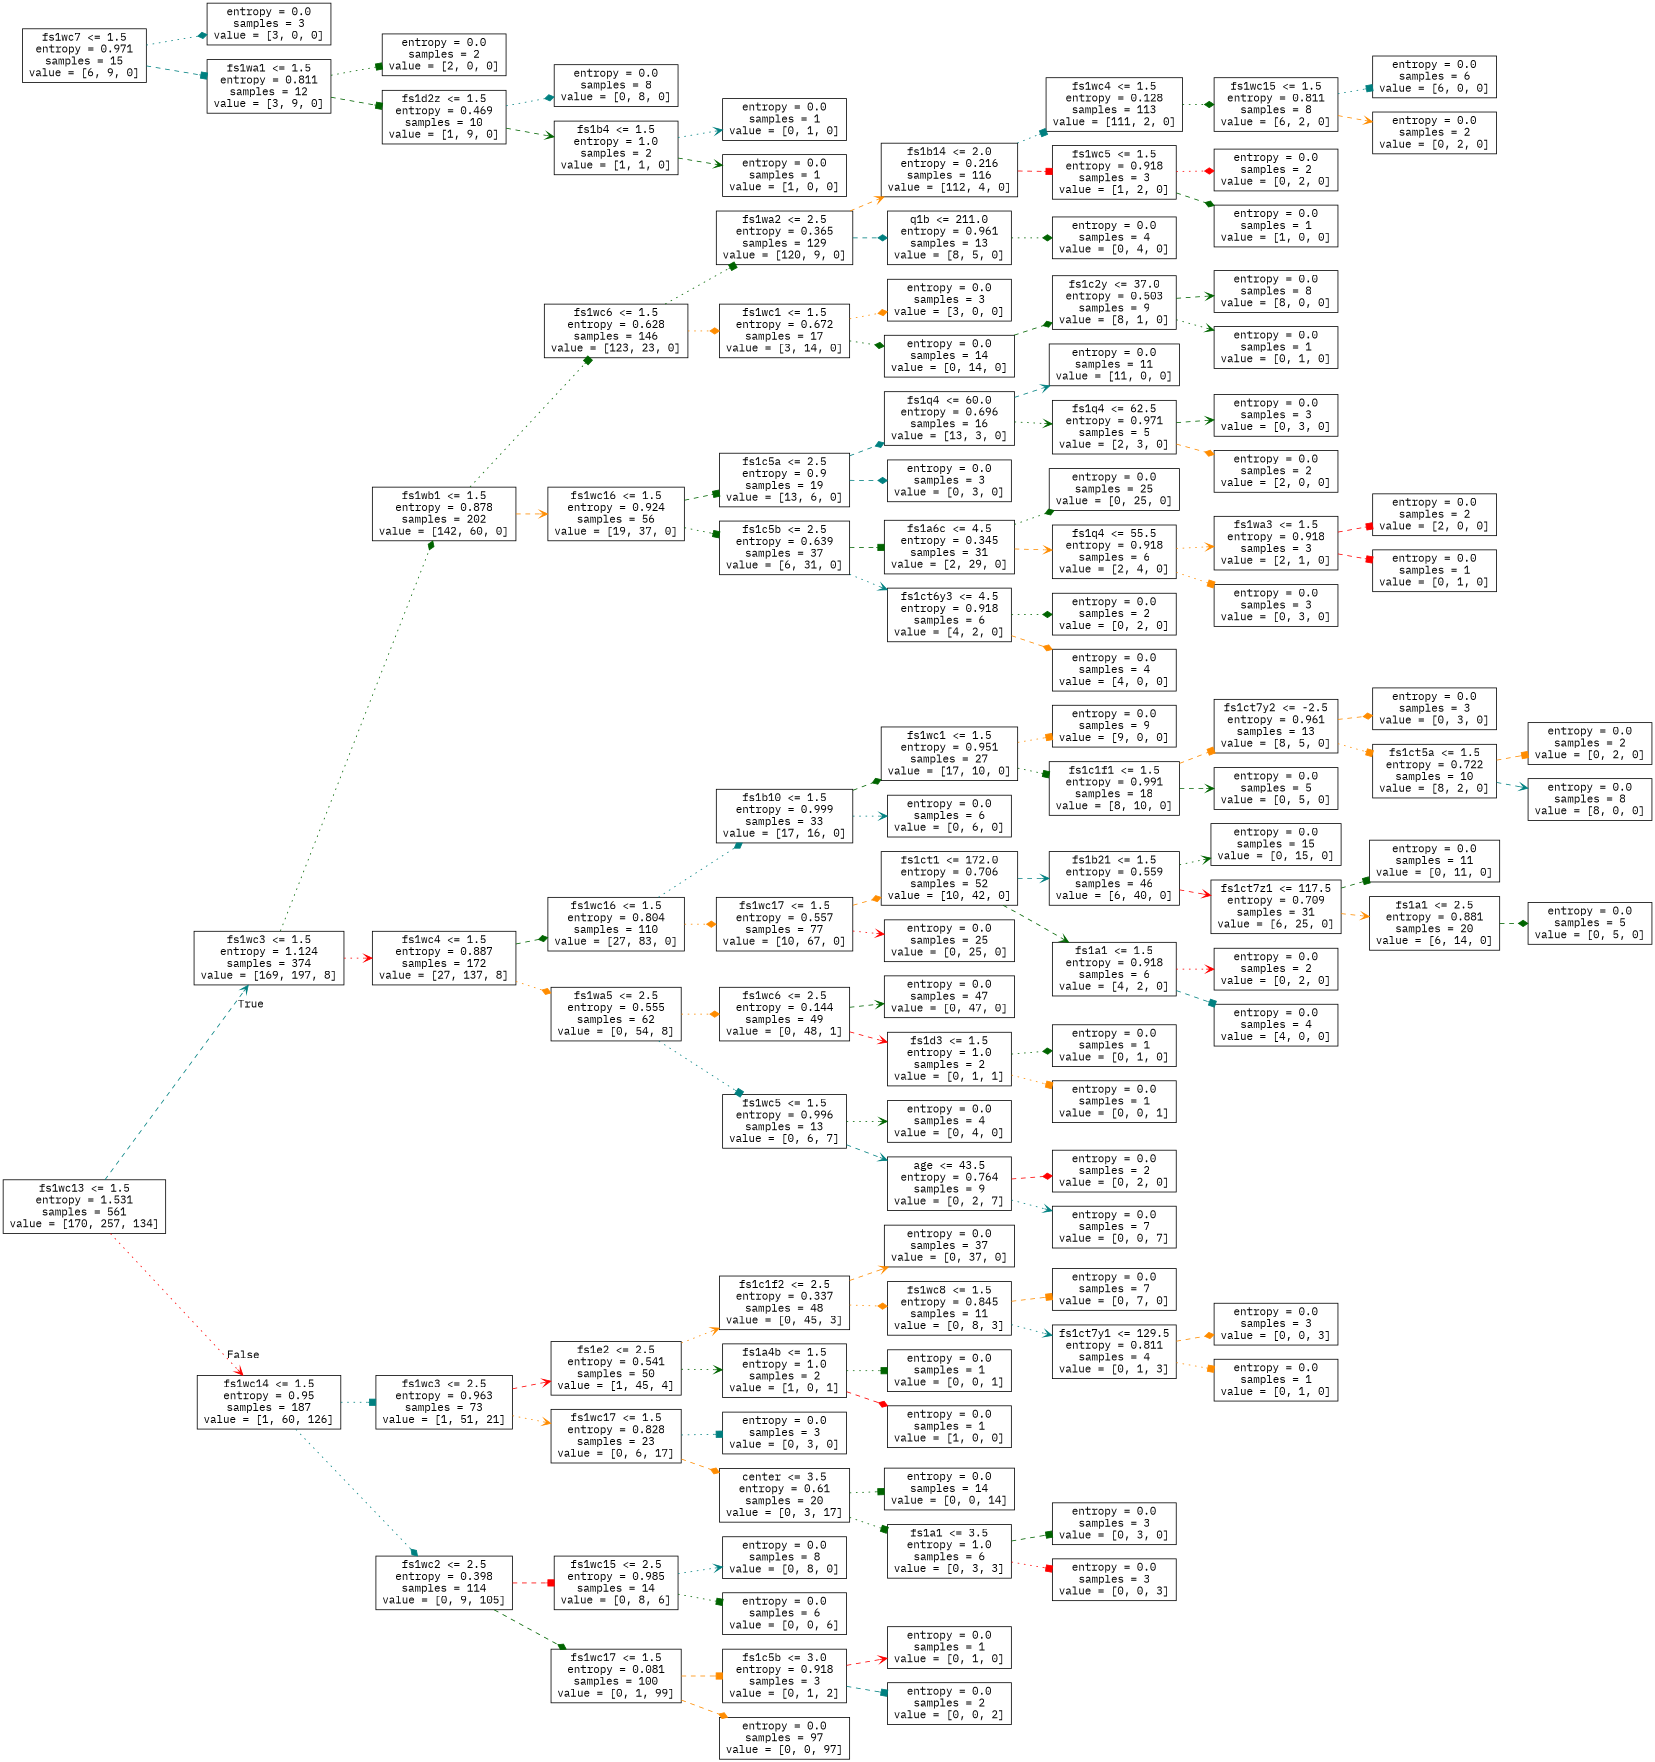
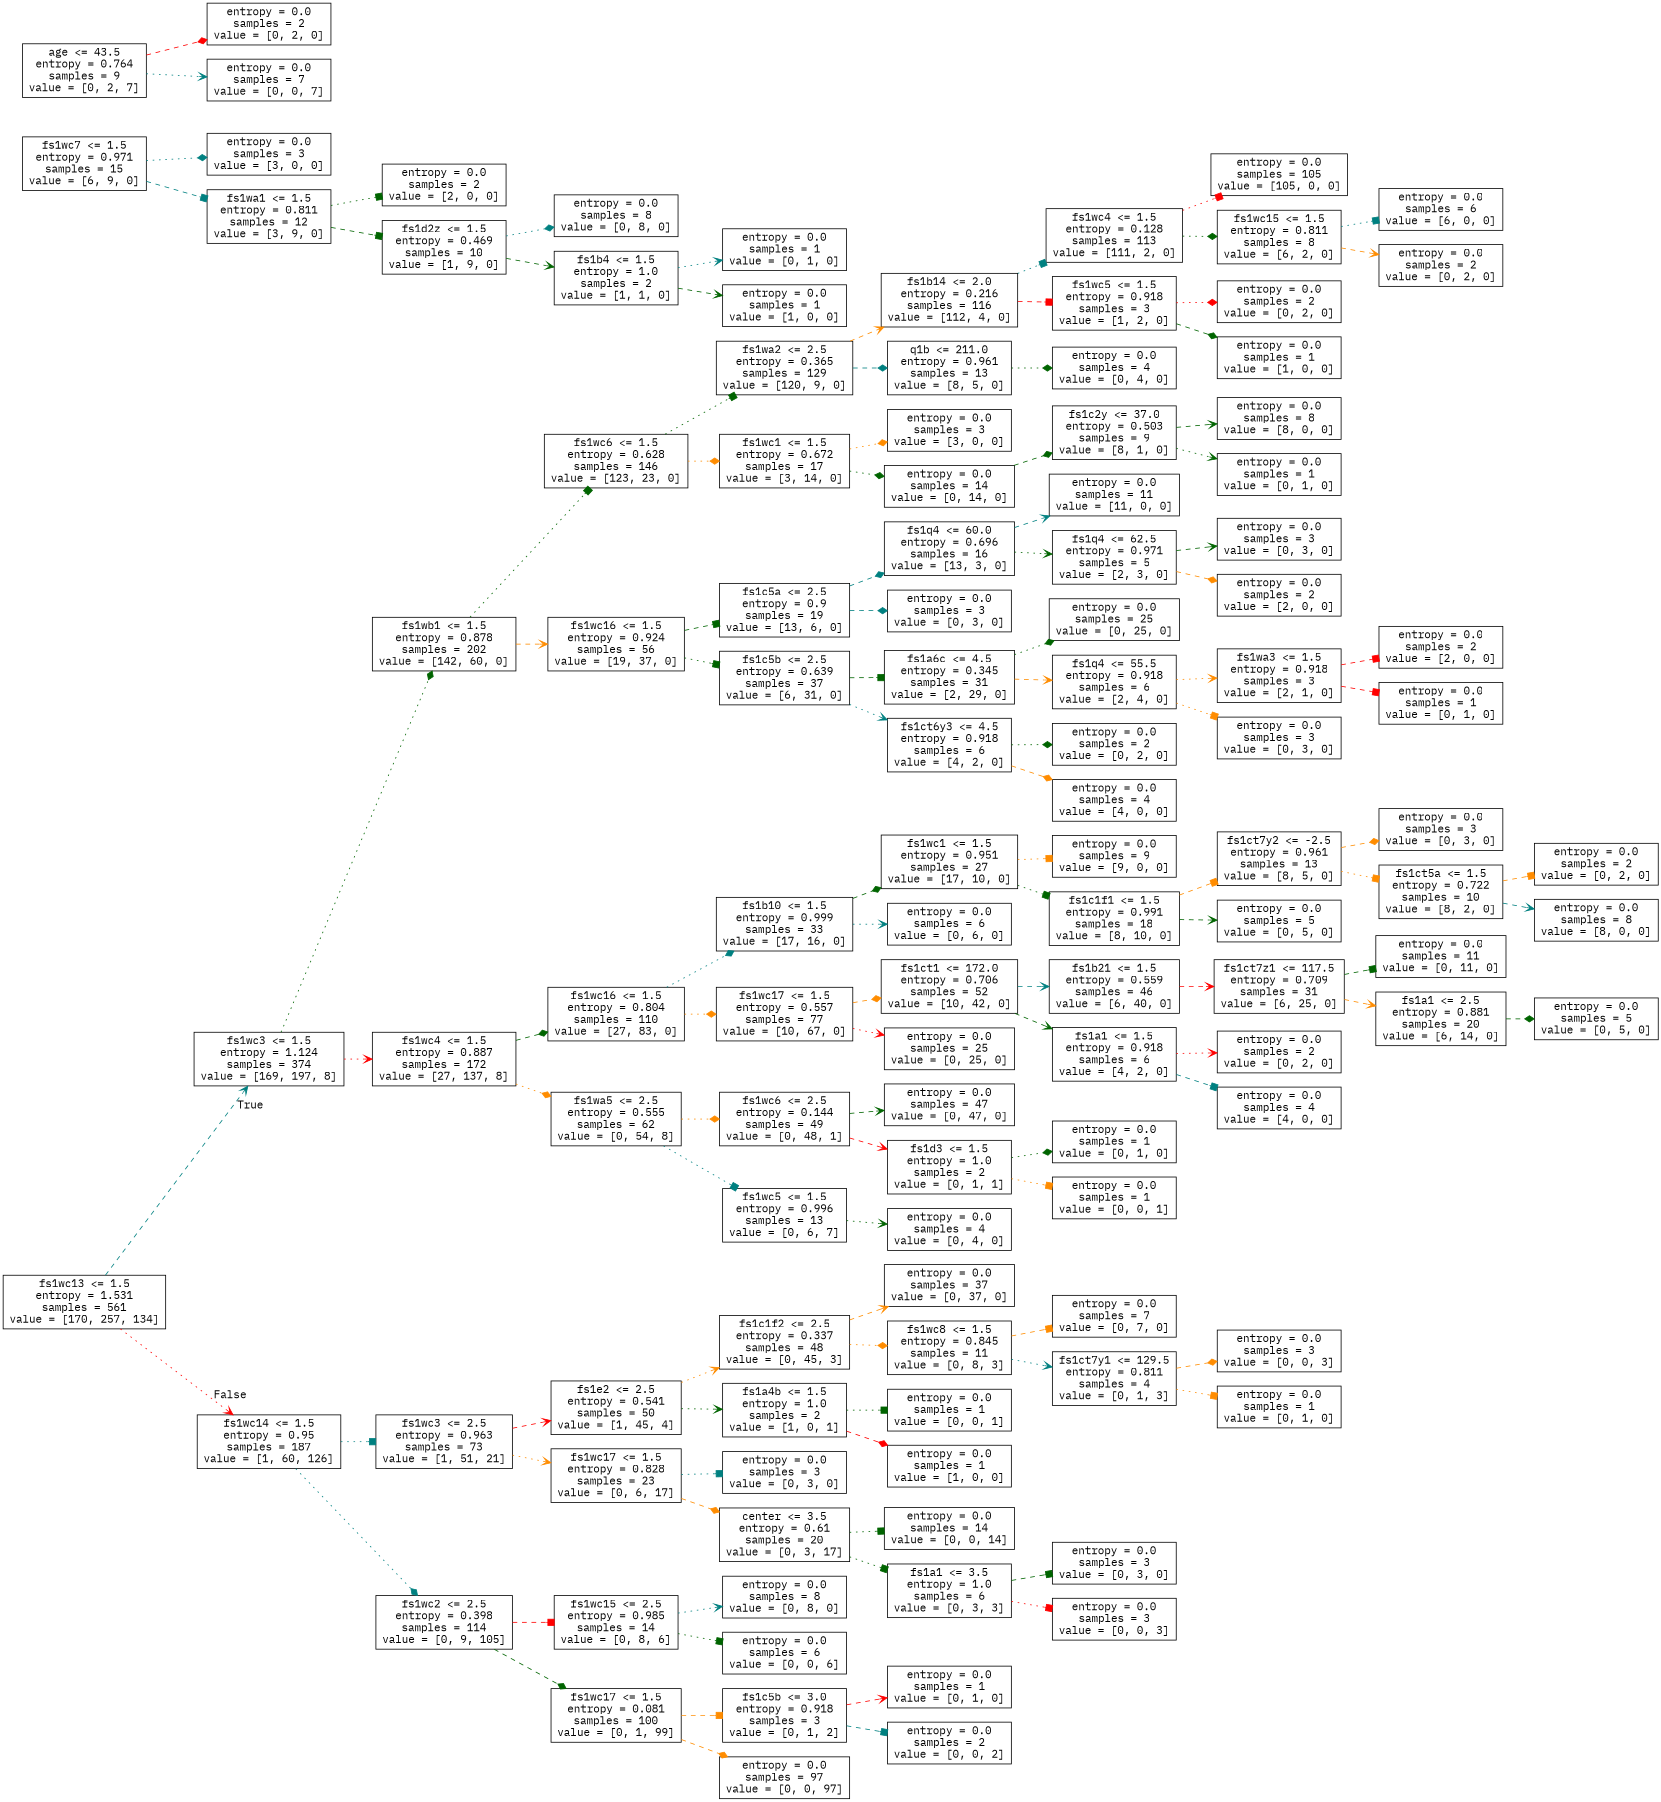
node "entropy = 0.0 samples = 105 value = [105, 0, 0]": added
node "entropy = 0.0 samples = 15 value = [0, 15, 0]": removed
edge "fs1wc5 <= 1.5 entropy = 0.996 samples = 13 value = [0, 6, 7]" -> "age <= 43.5 entropy = 0.764 samples = 9 value = [0, 2, 7]": removed
